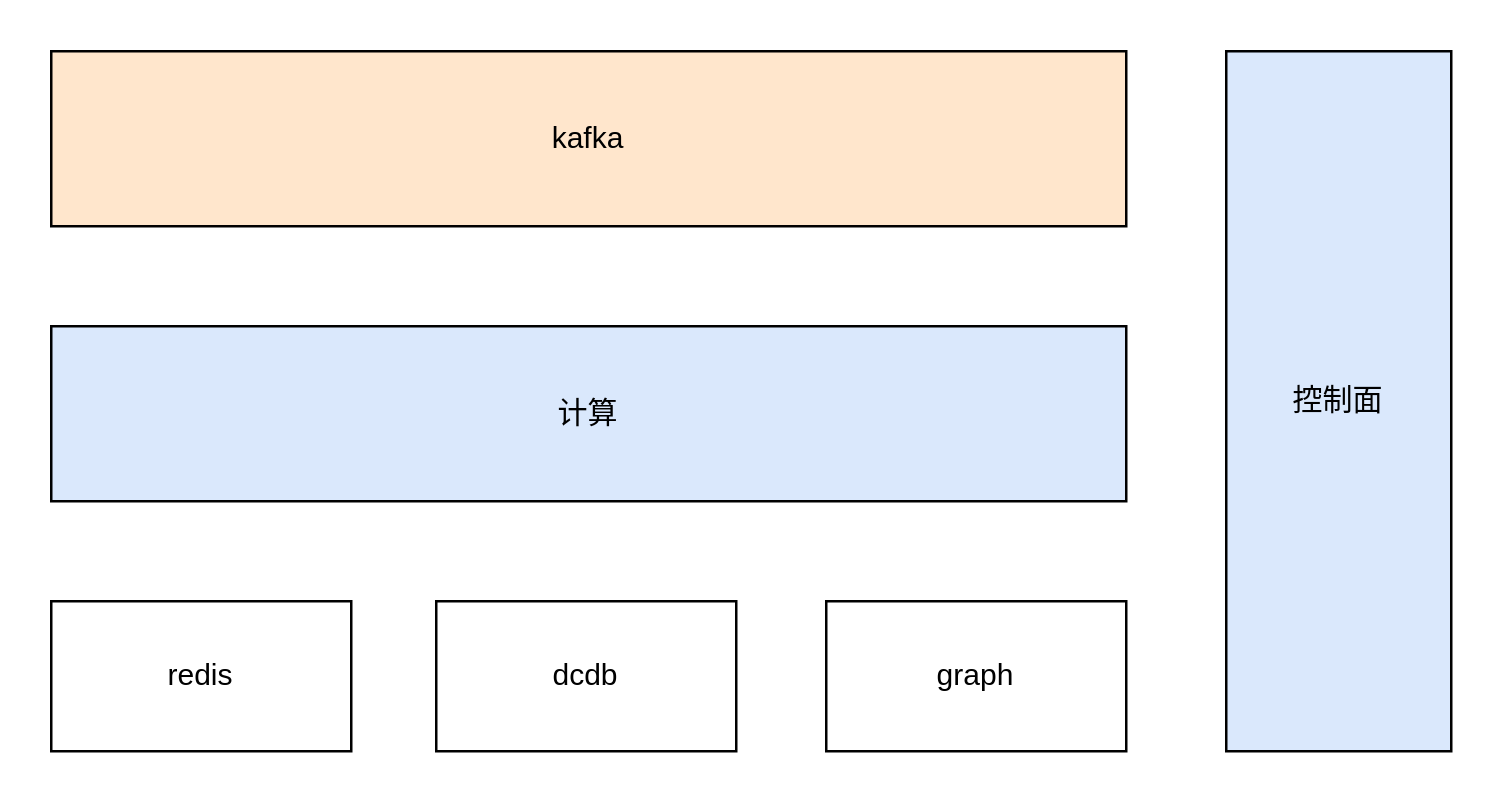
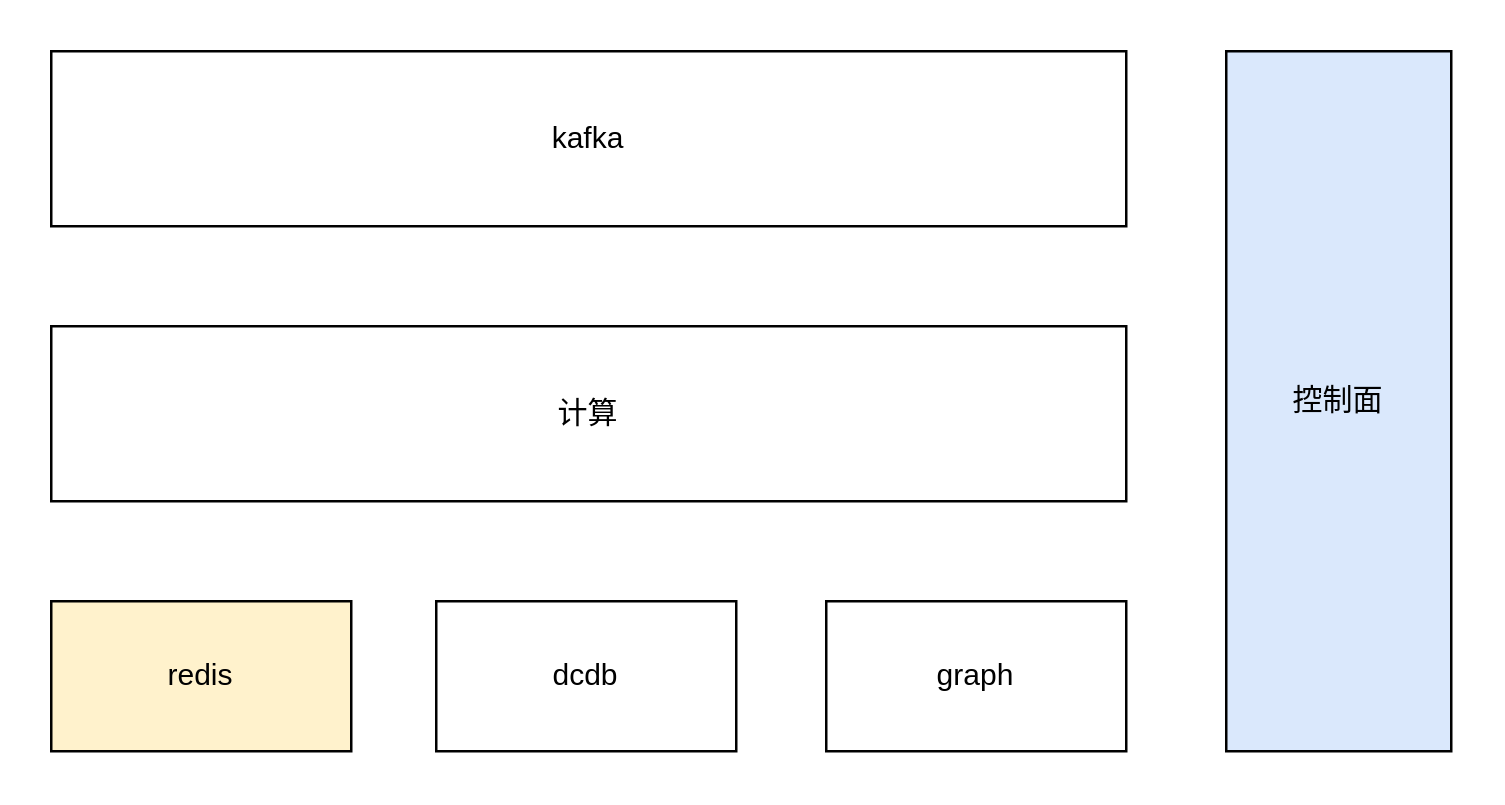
node "kafka": fillcolor #ffe6cc -> #ffffff
node "计算": fillcolor #dae8fc -> #ffffff
node "redis": fillcolor #ffffff -> #fff2cc
